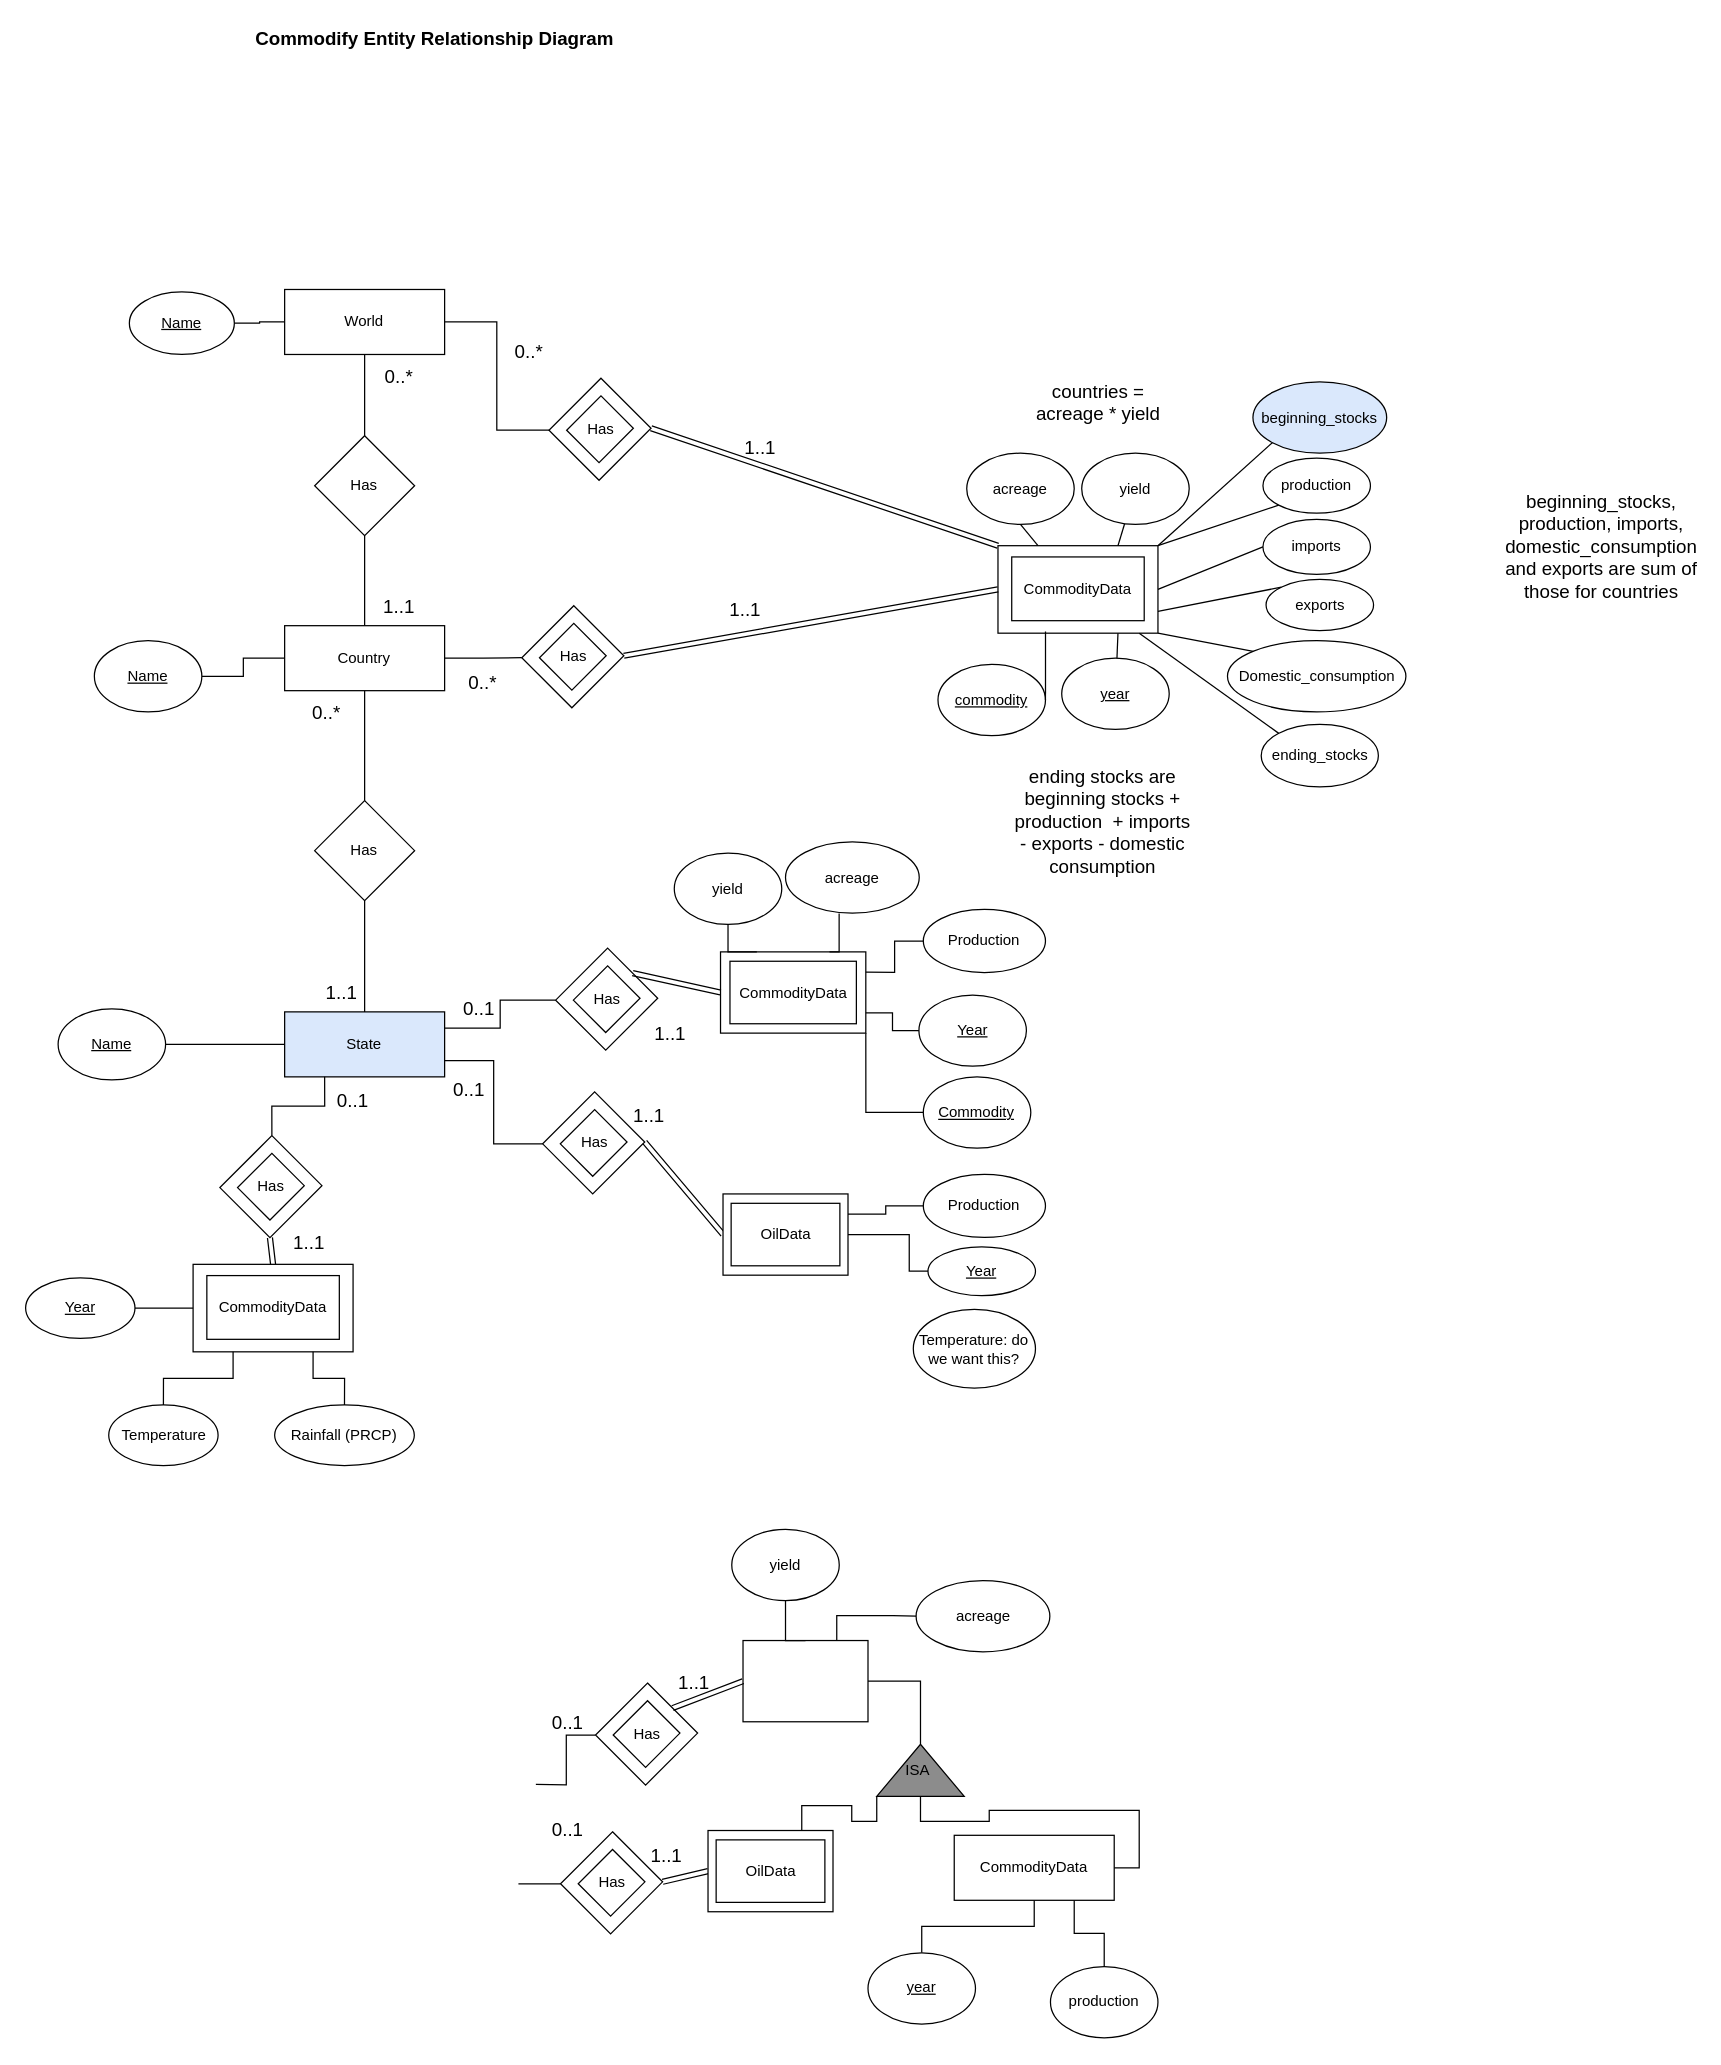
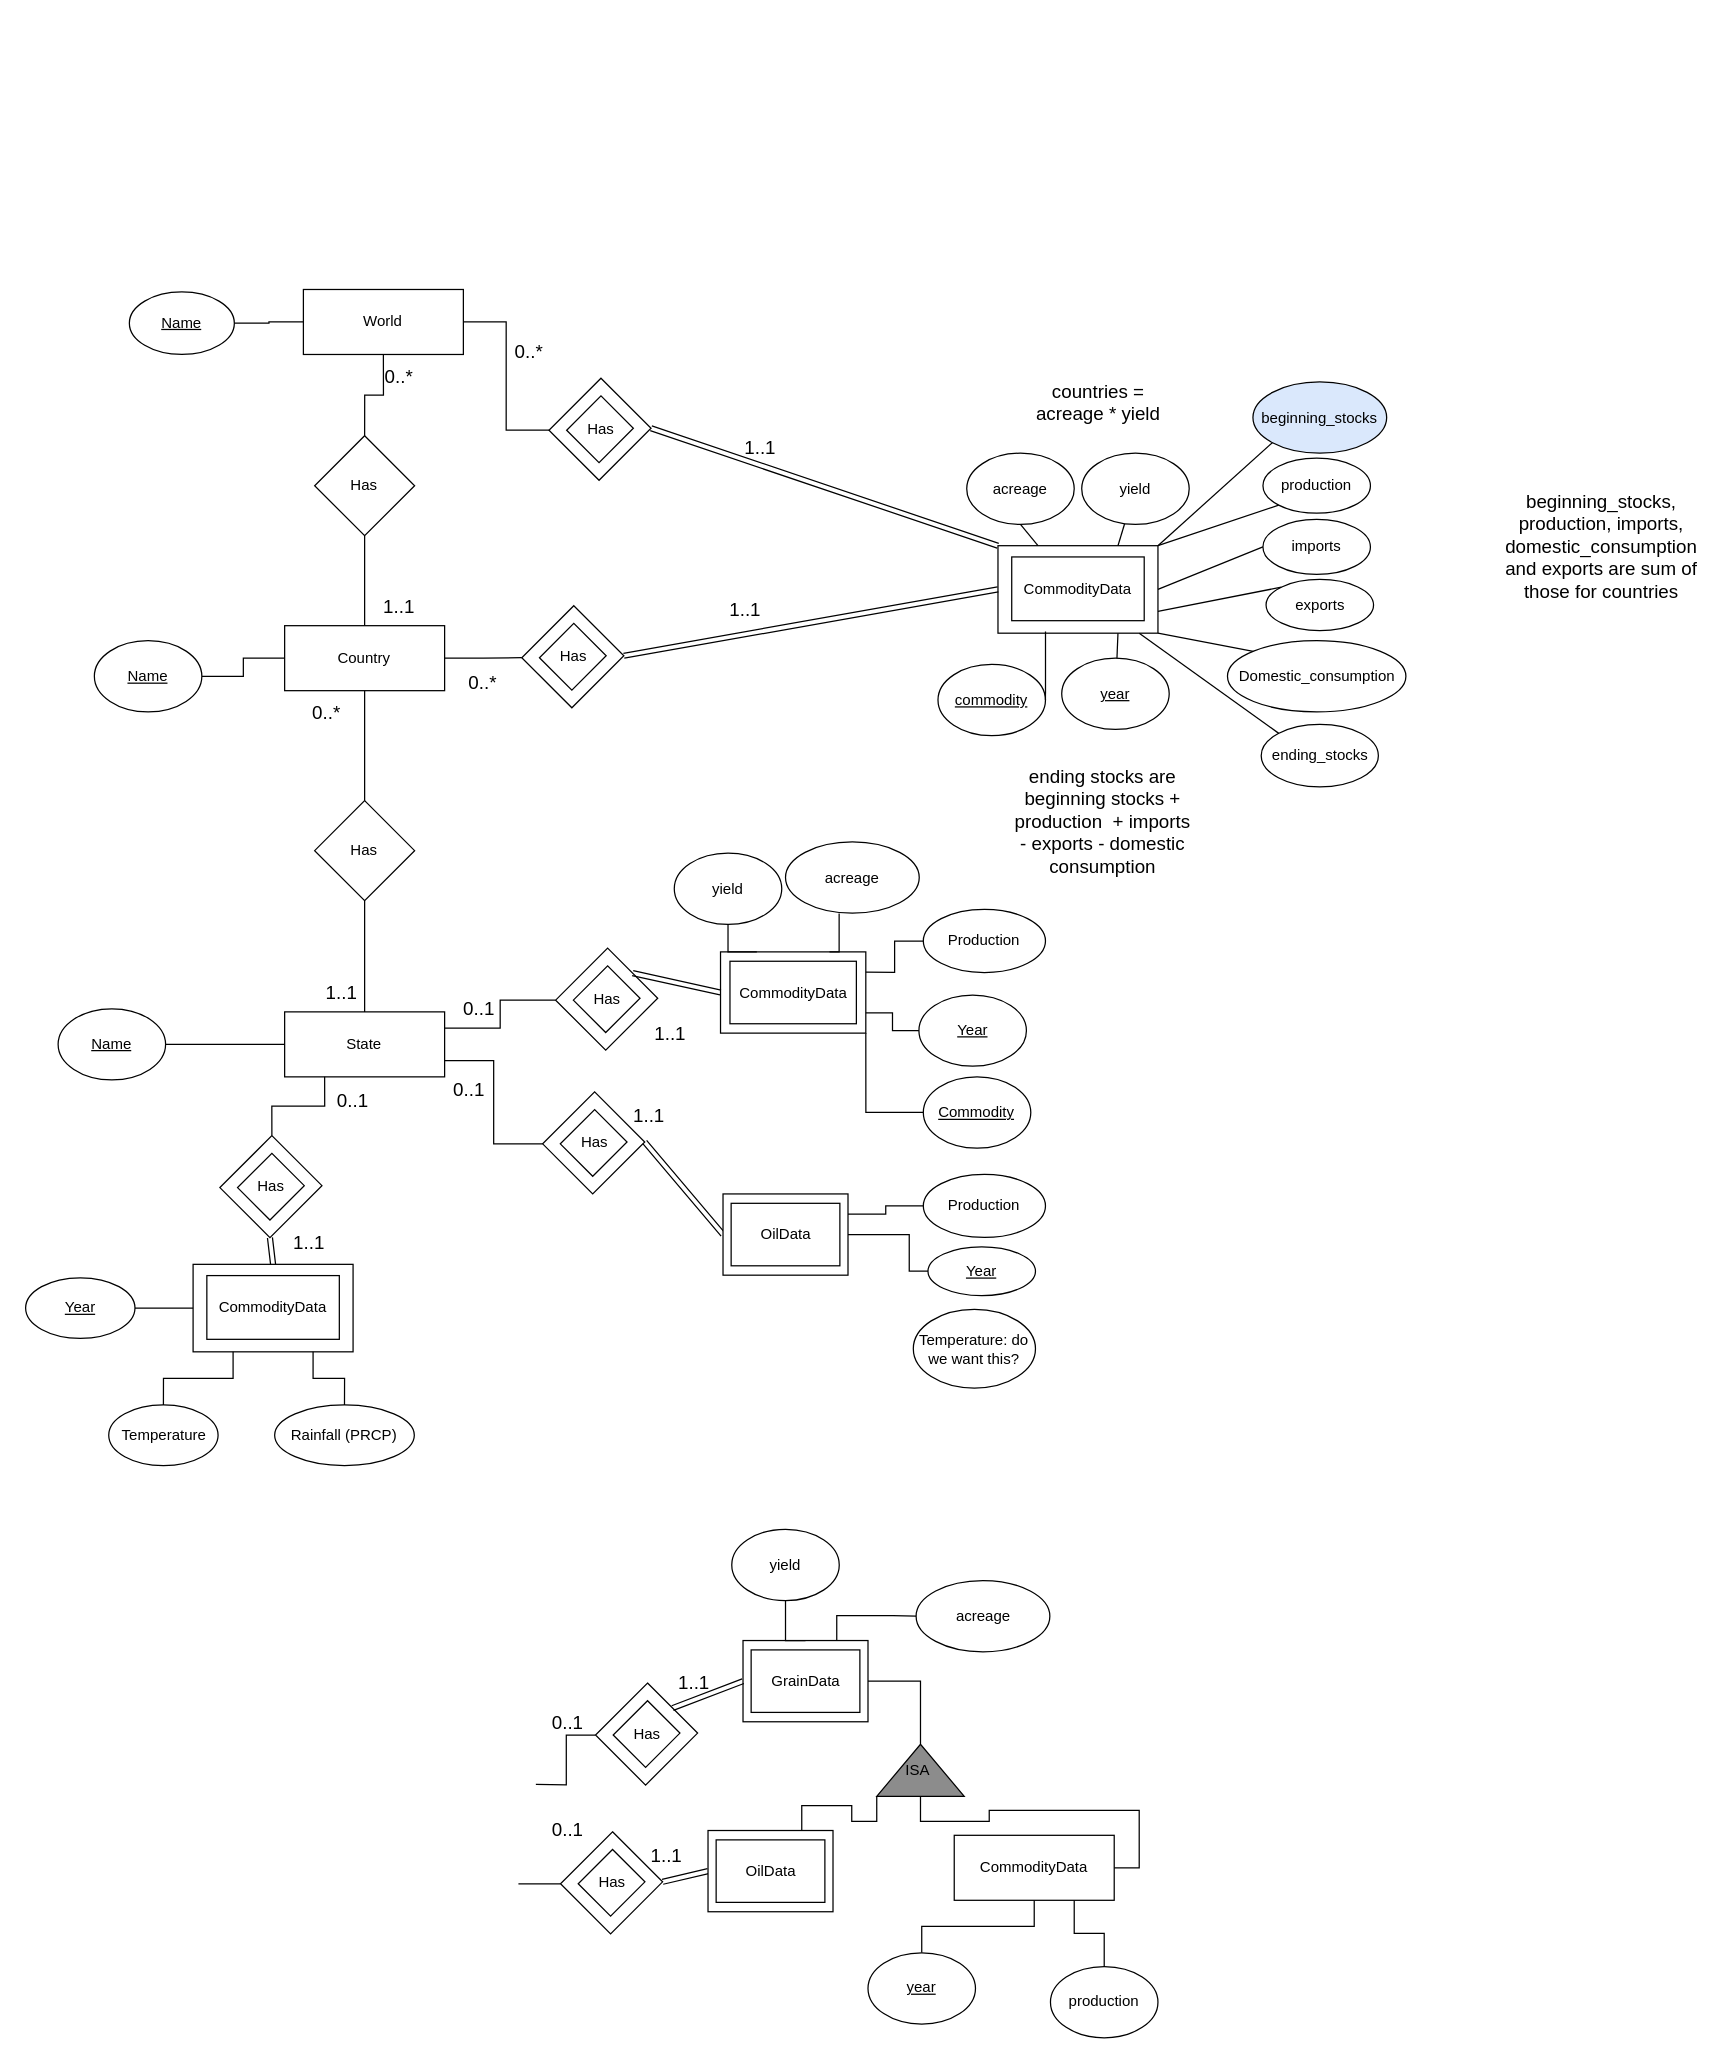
node "Commodify Entity Relationship Diagram": removed
node "World": moved (365, 322) -> (383, 322)
node "State": fillcolor #dae8fc -> #ffffff
node "GrainData": added
